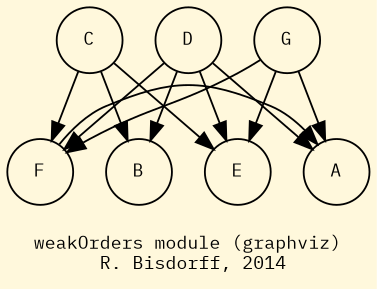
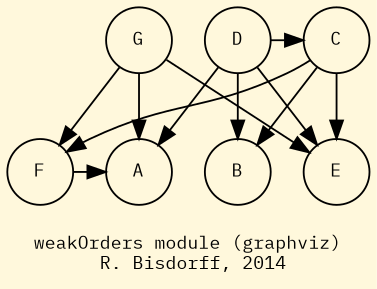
edge "D" -> "F": now "D" -> "C"
